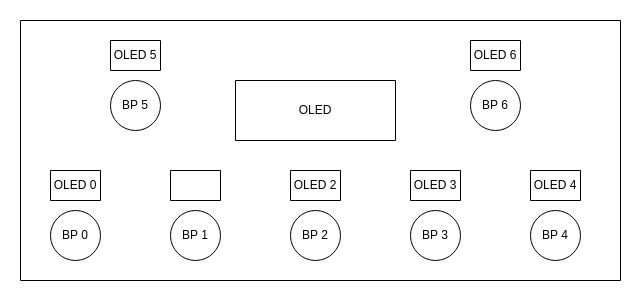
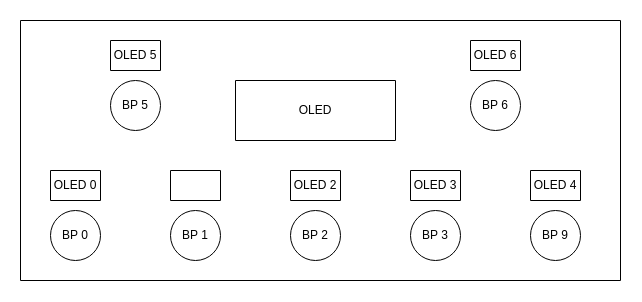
node "BP 4": label "BP 4" -> "BP 9"
